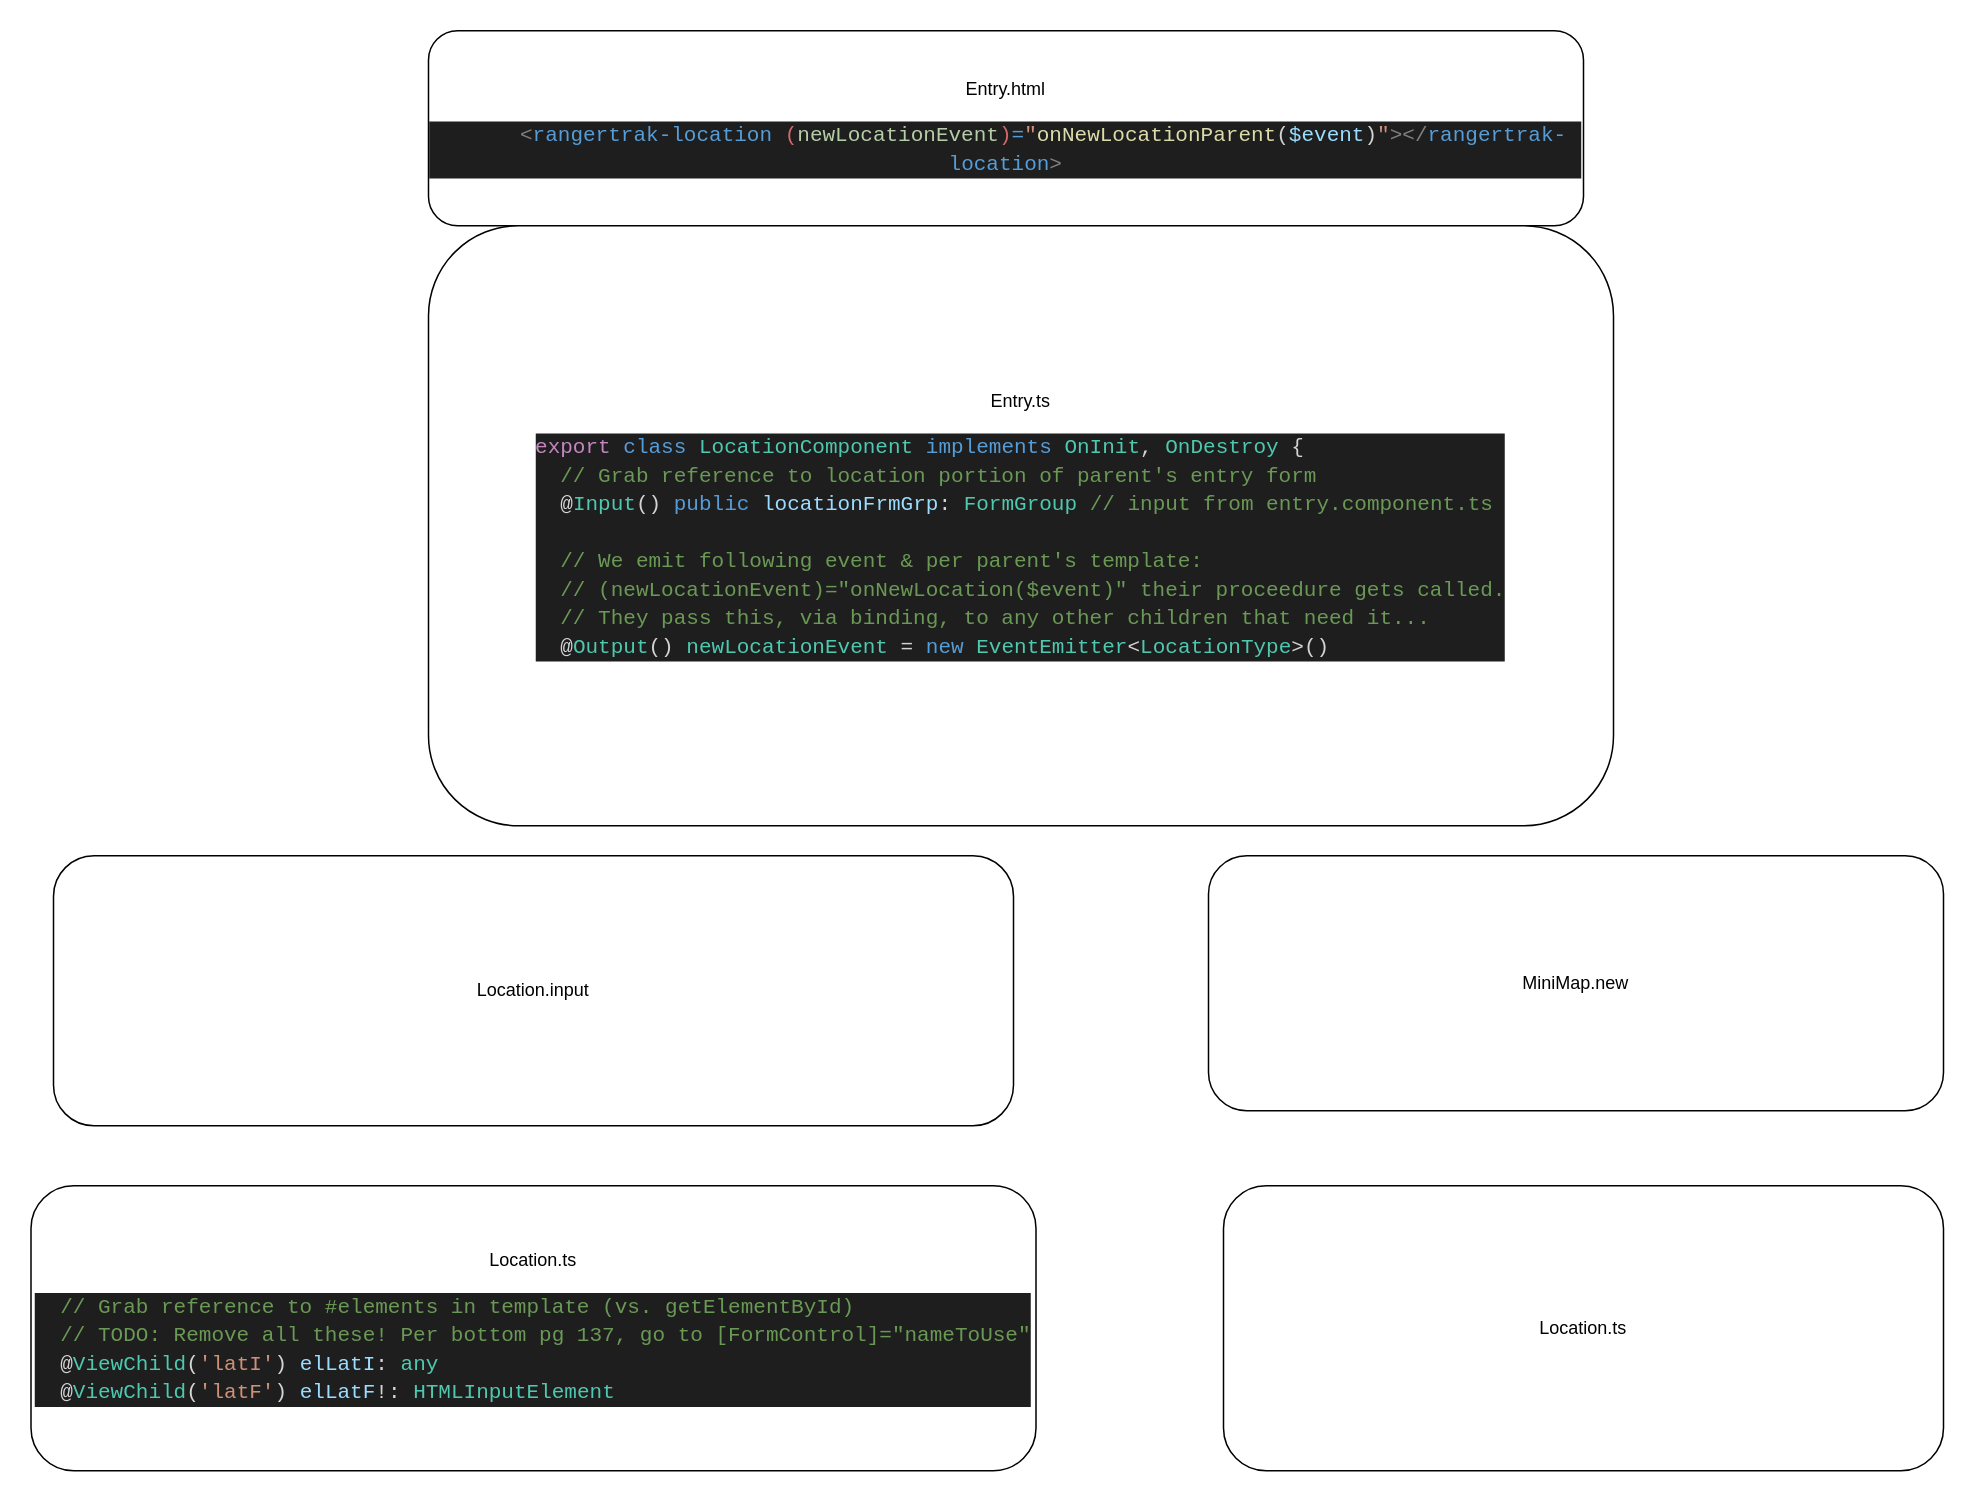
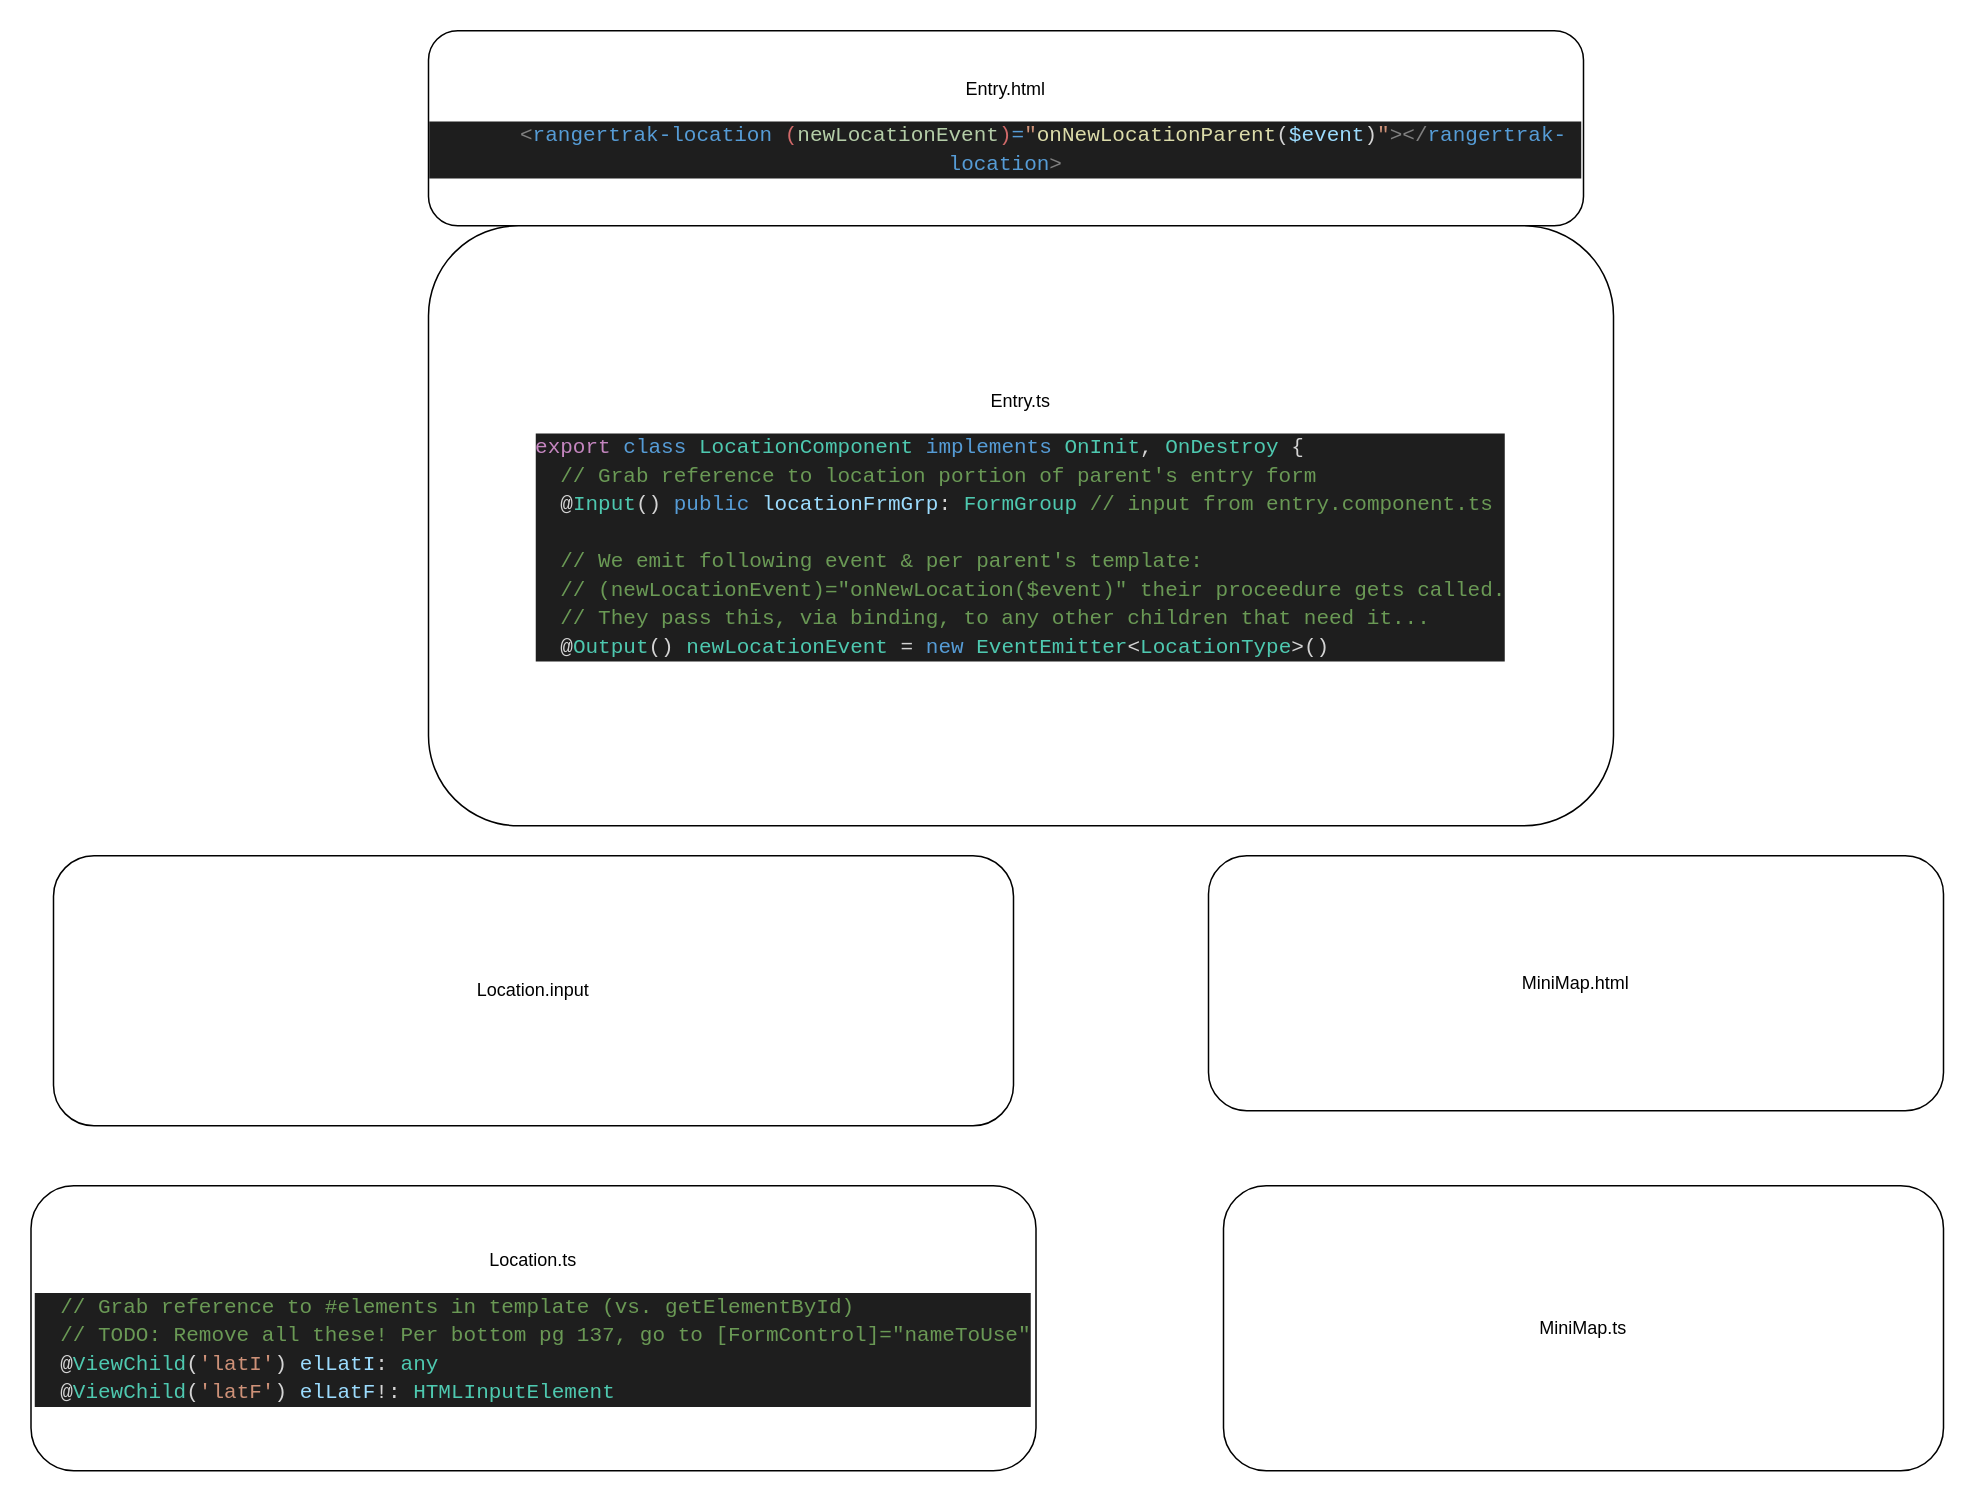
node "MiniMap.new": label "MiniMap.new" -> "MiniMap.html"
node "Location.ts": label "Location.ts" -> "MiniMap.ts"
